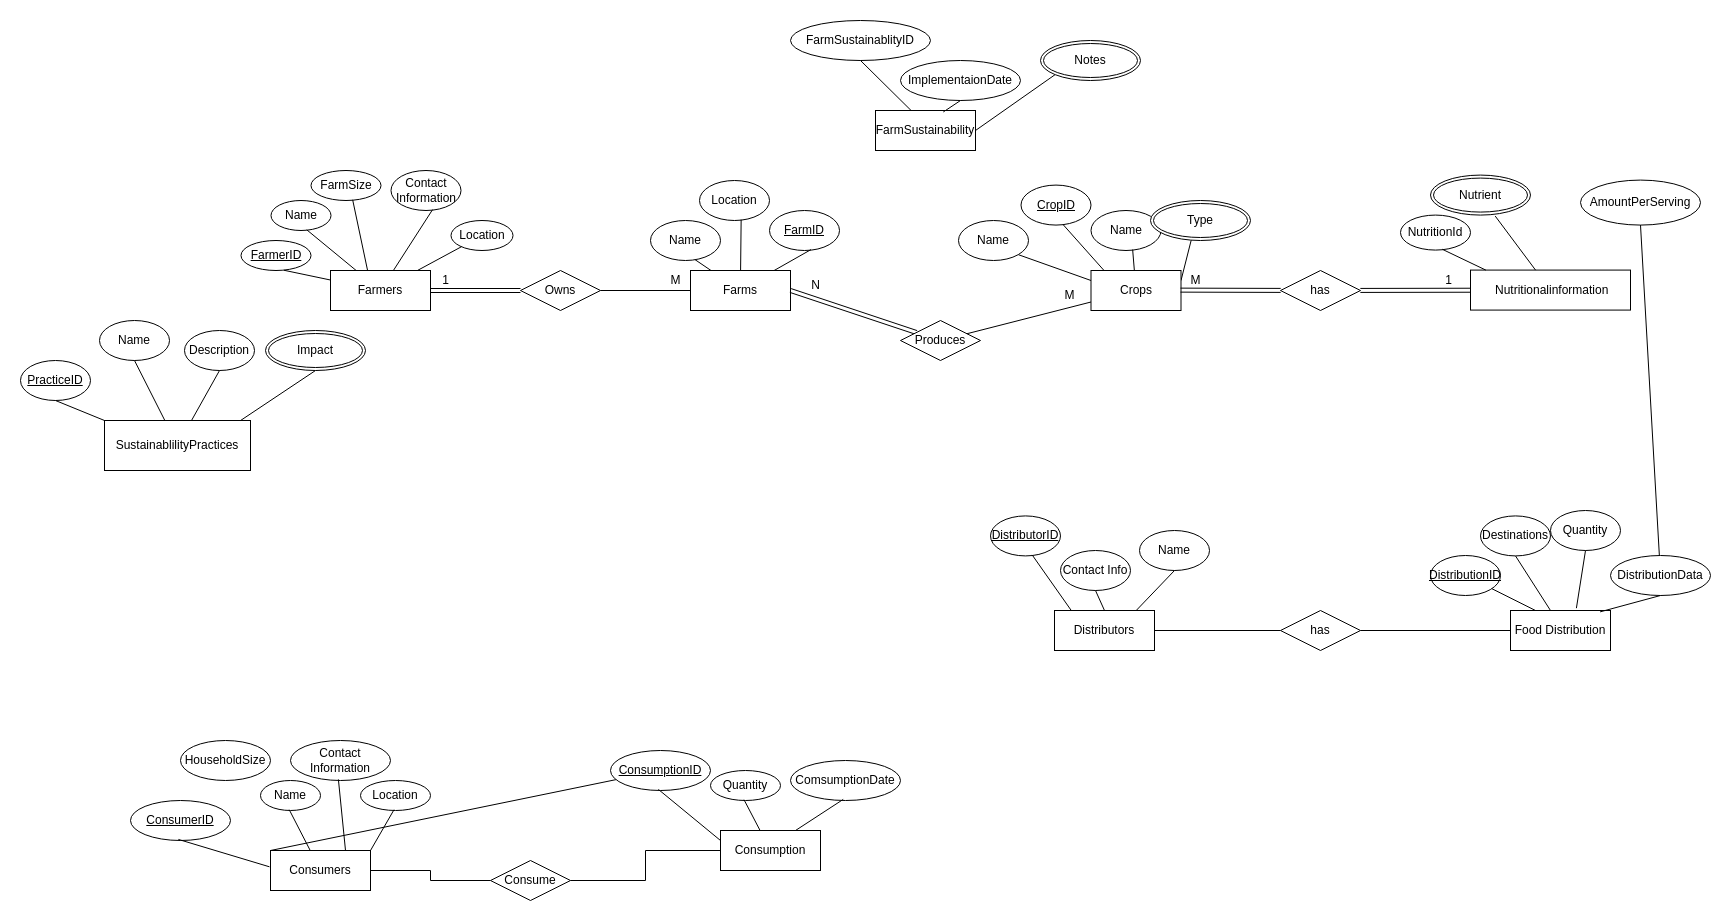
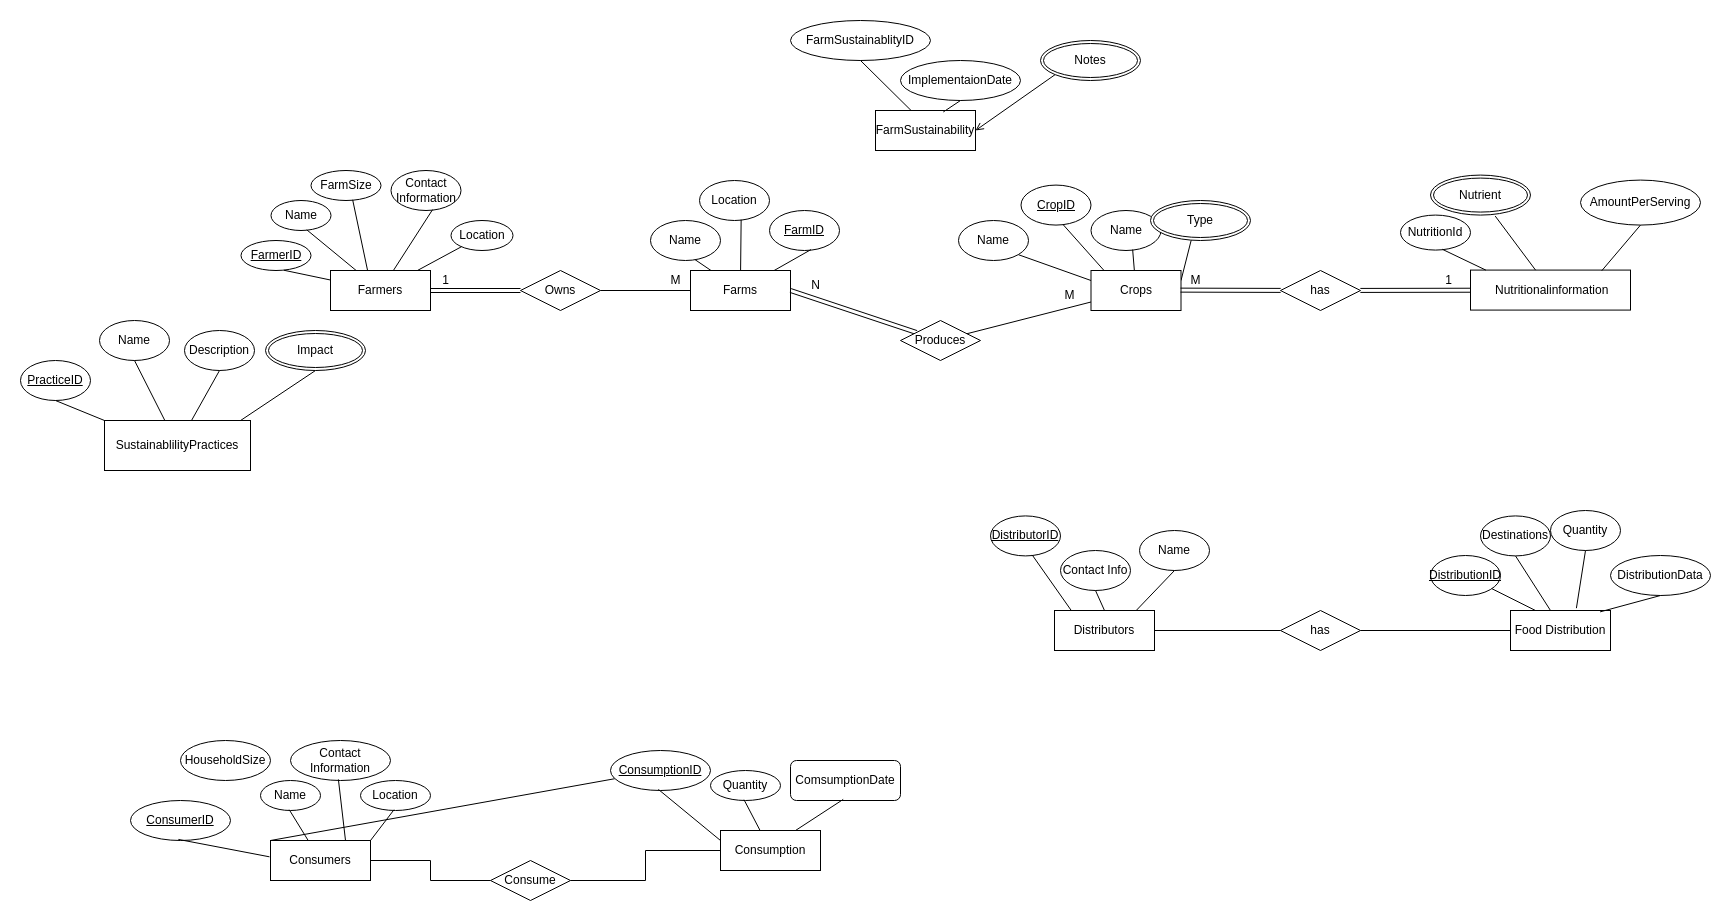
edge "Notes" -- "FarmSustainability": arrowhead none -> open
edge "AmountPerServing" -- "DistributionData": now "AmountPerServing" -- "Nutritionalinformation"
node "ComsumptionDate": shape ellipse -> rounded rectangle
node "Consumers": moved (321, 871) -> (321, 861)
